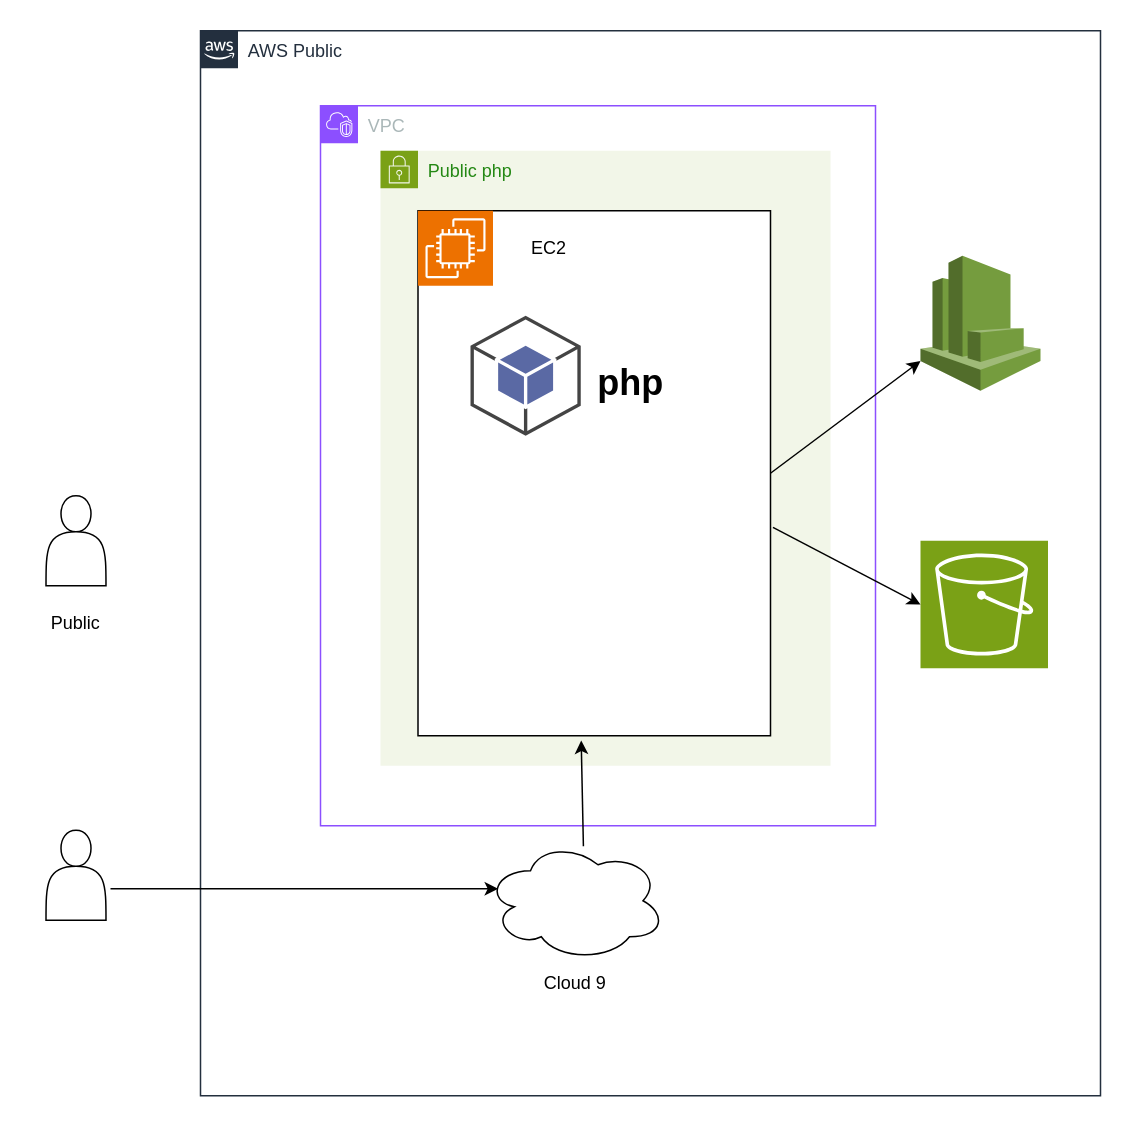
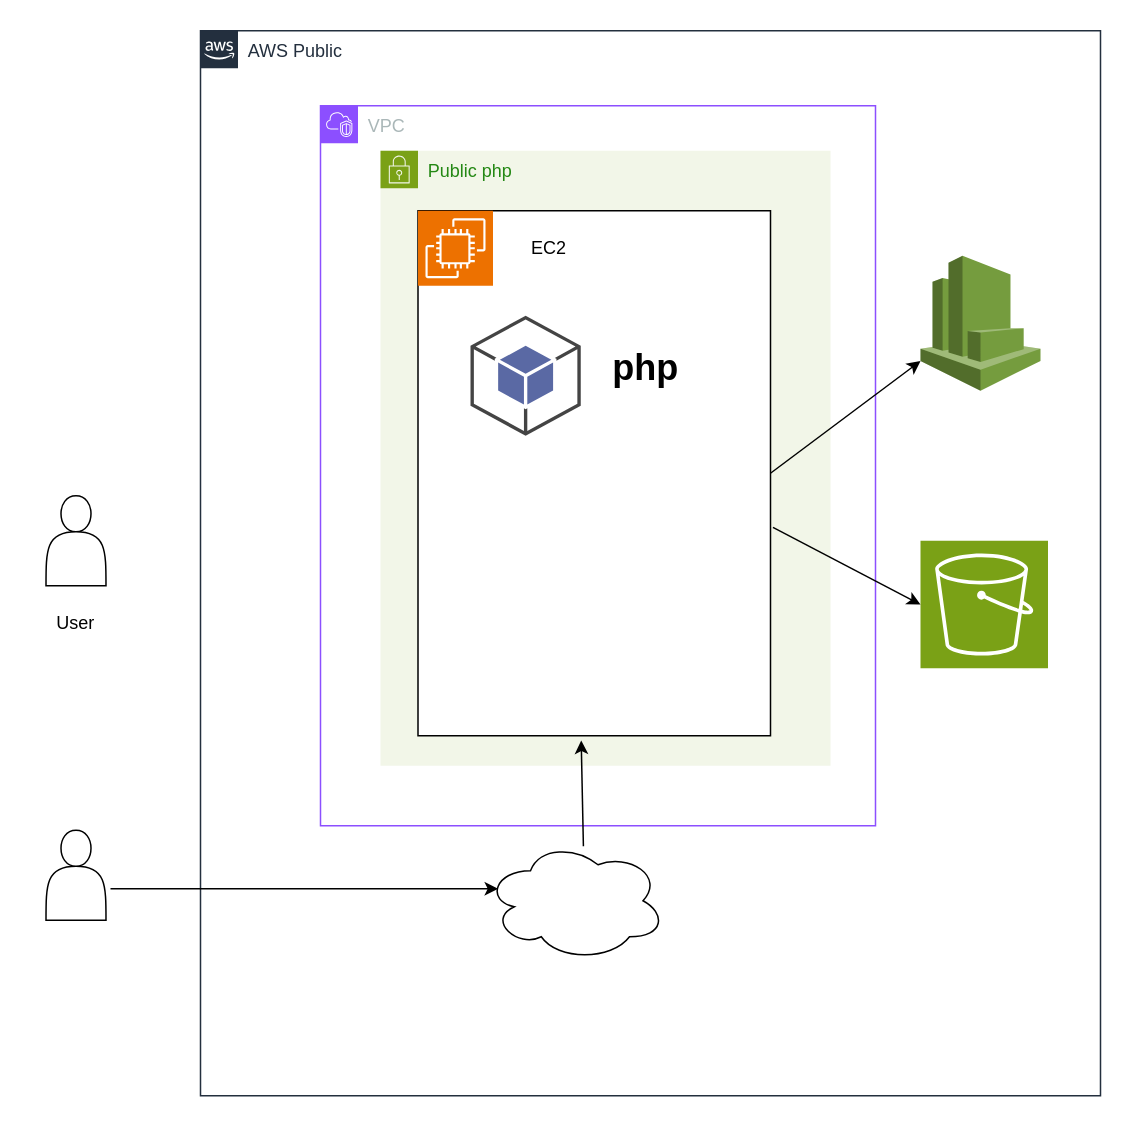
node "php": moved (635, 391) -> (650, 376)
node "Public": label "Public" -> "User"
node "Cloud 9": removed
